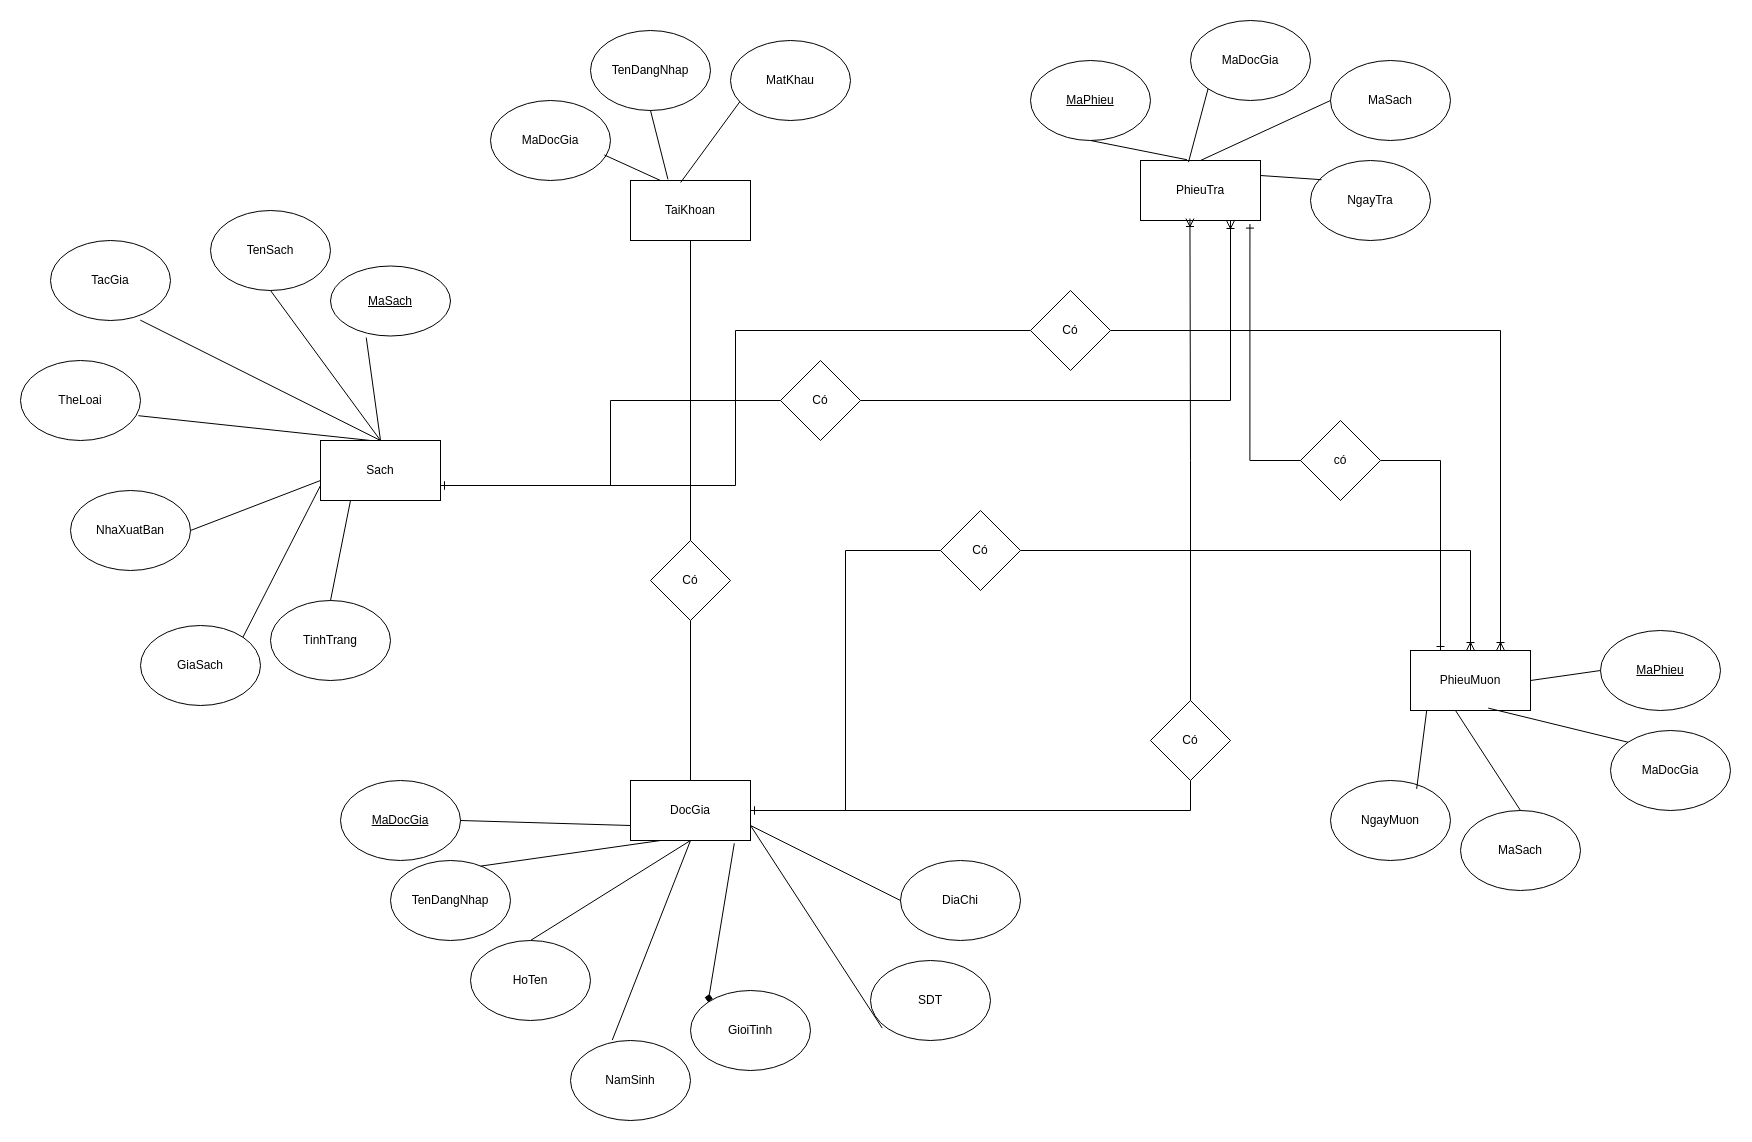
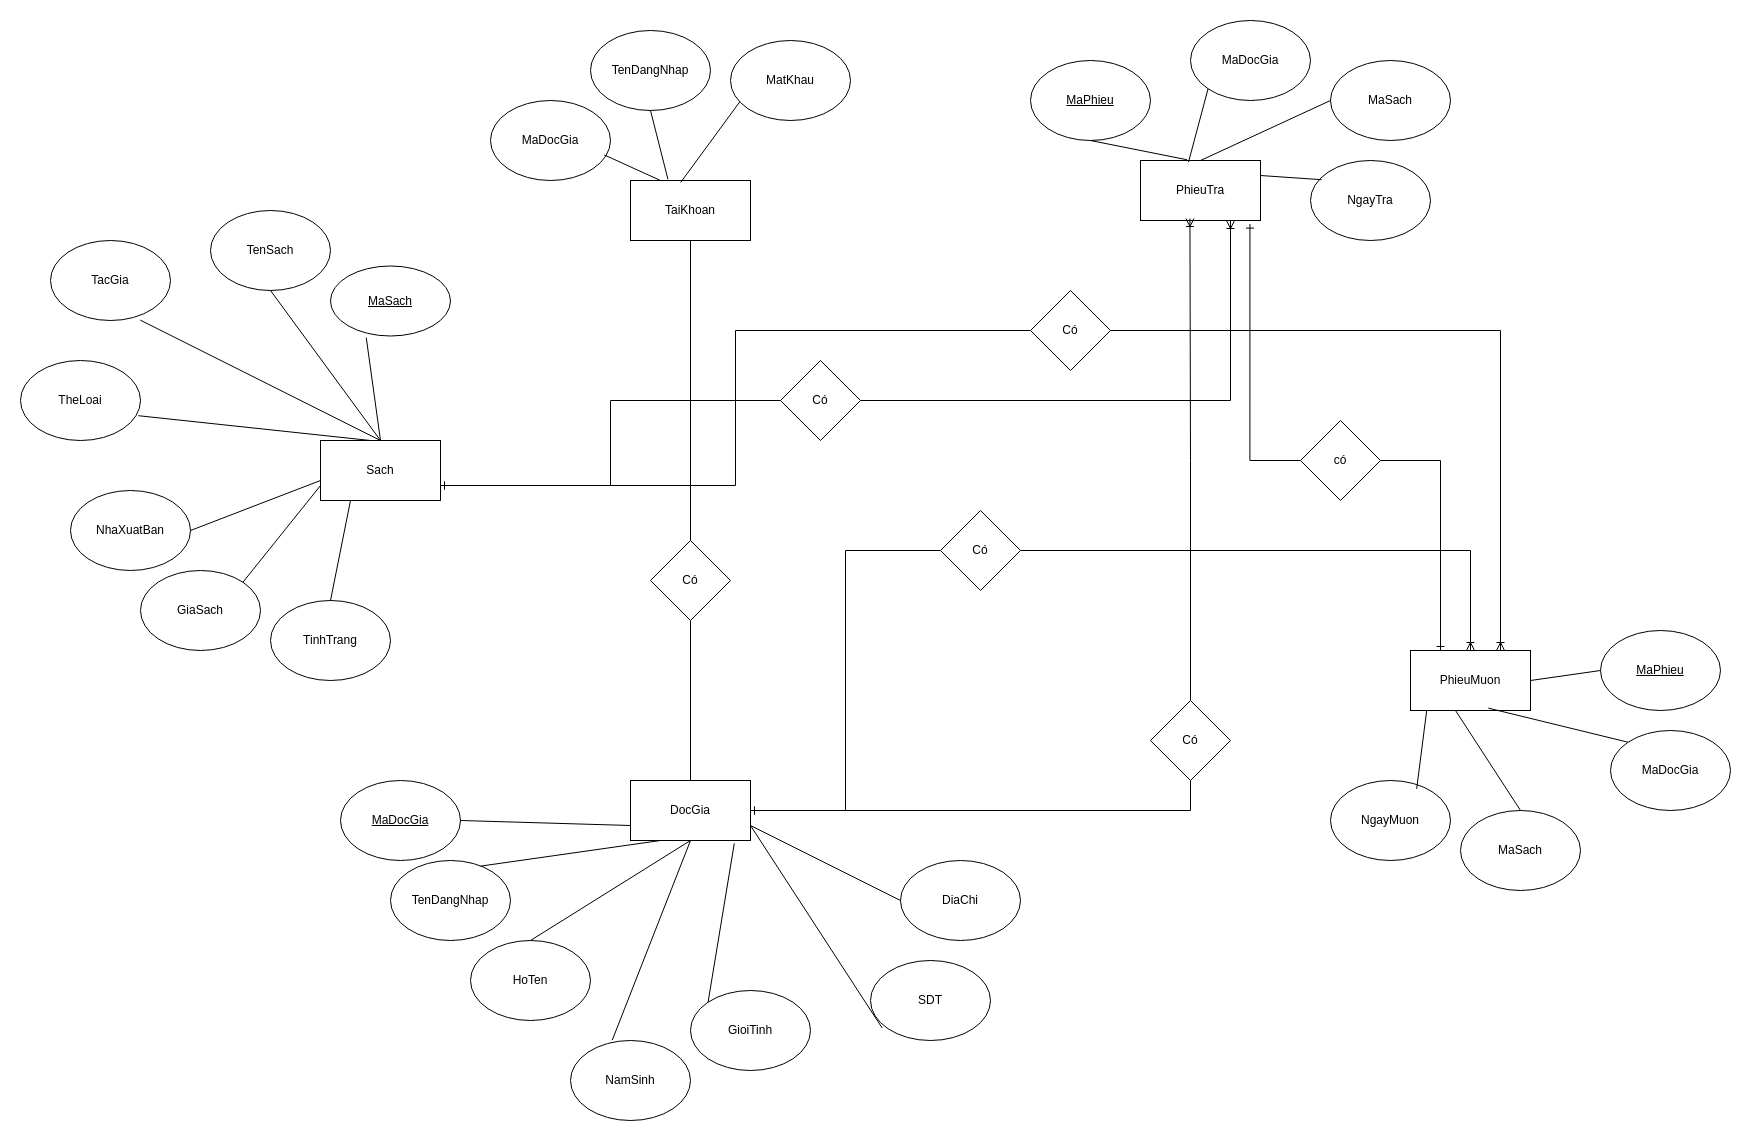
node "GiaSach": moved (201, 666) -> (201, 611)
edge "DocGia" -> "GioiTinh": arrowhead diamond -> none
